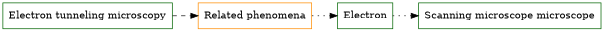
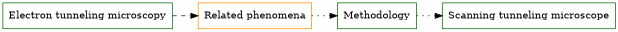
node "Electron": label "Electron" -> "Methodology"
node "Scanning microscope microscope": label "Scanning microscope microscope" -> "Scanning tunneling microscope"
